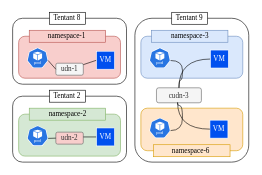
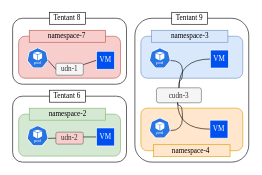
node "namespace-1": label "namespace-1" -> "namespace-7"
node "Tentant 2": label "Tentant 2" -> "Tentant 6"
node "namespace-6": label "namespace-6" -> "namespace-4"
